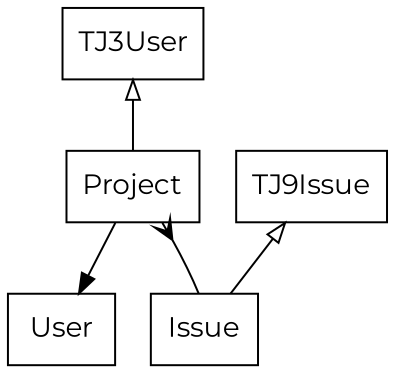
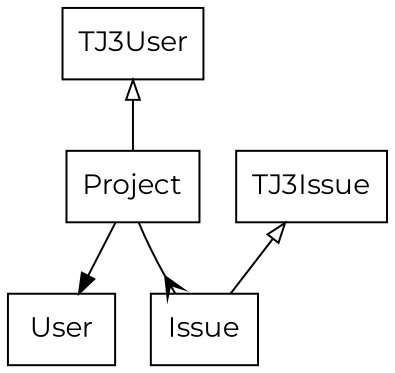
node "TJ9Issue": label "TJ9Issue" -> "TJ3Issue"
edge "Issue" -> "Project": reversed
